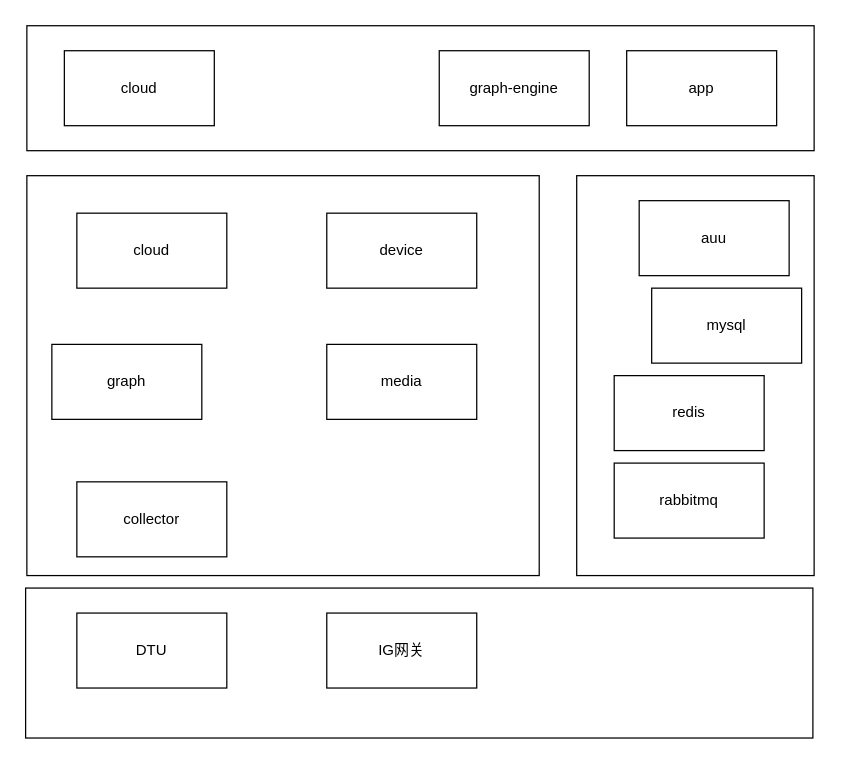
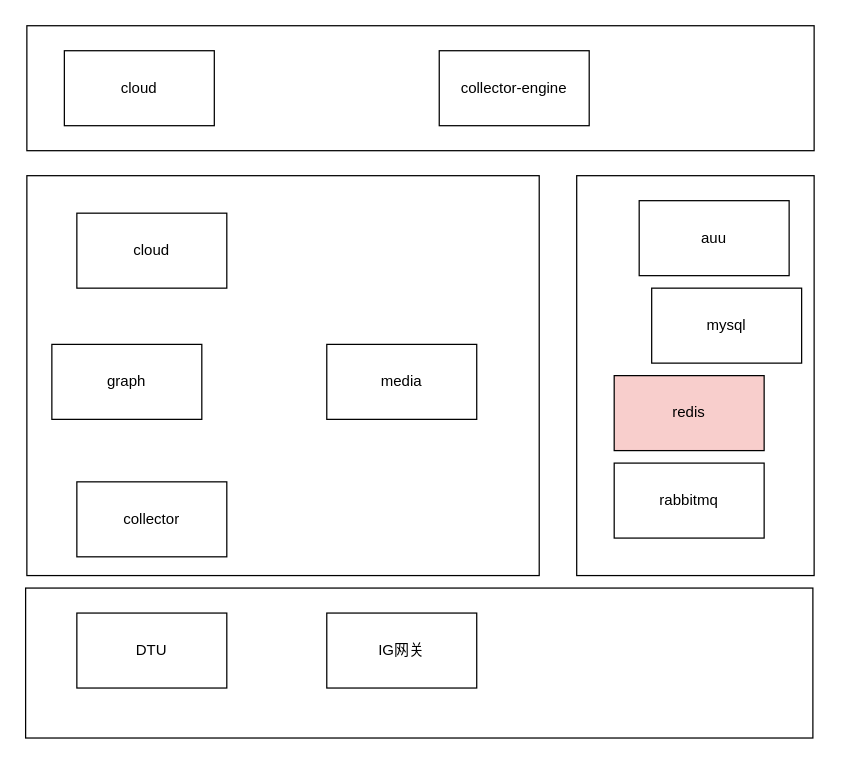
node "graph-engine": label "graph-engine" -> "collector-engine"
node "app": removed
node "device": removed
node "redis": fillcolor #ffffff -> #f8cecc
